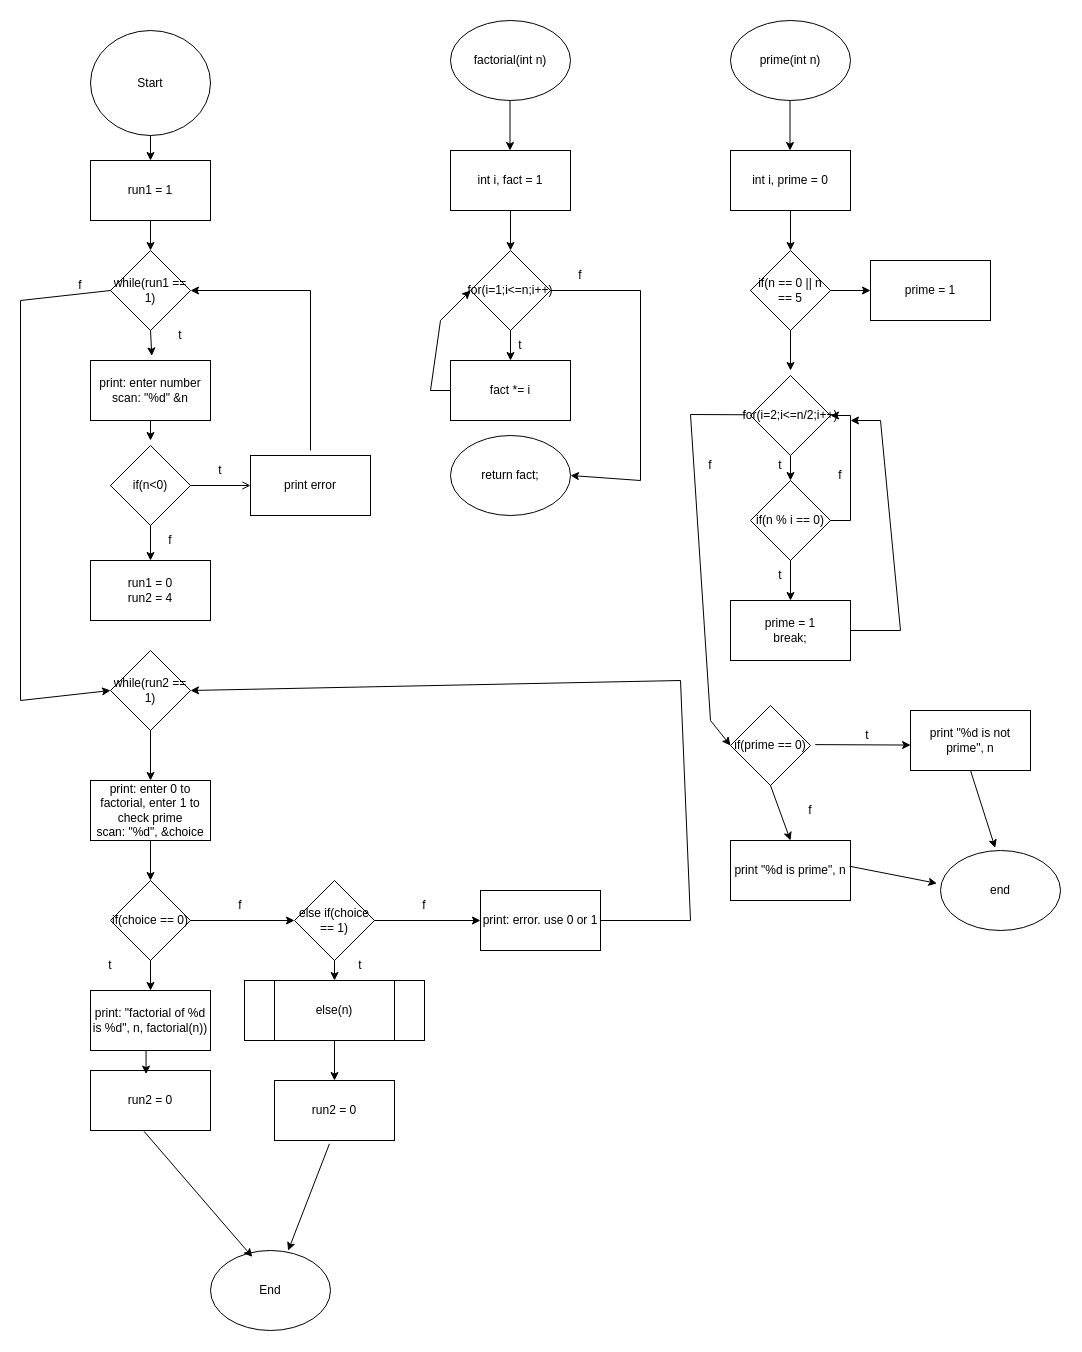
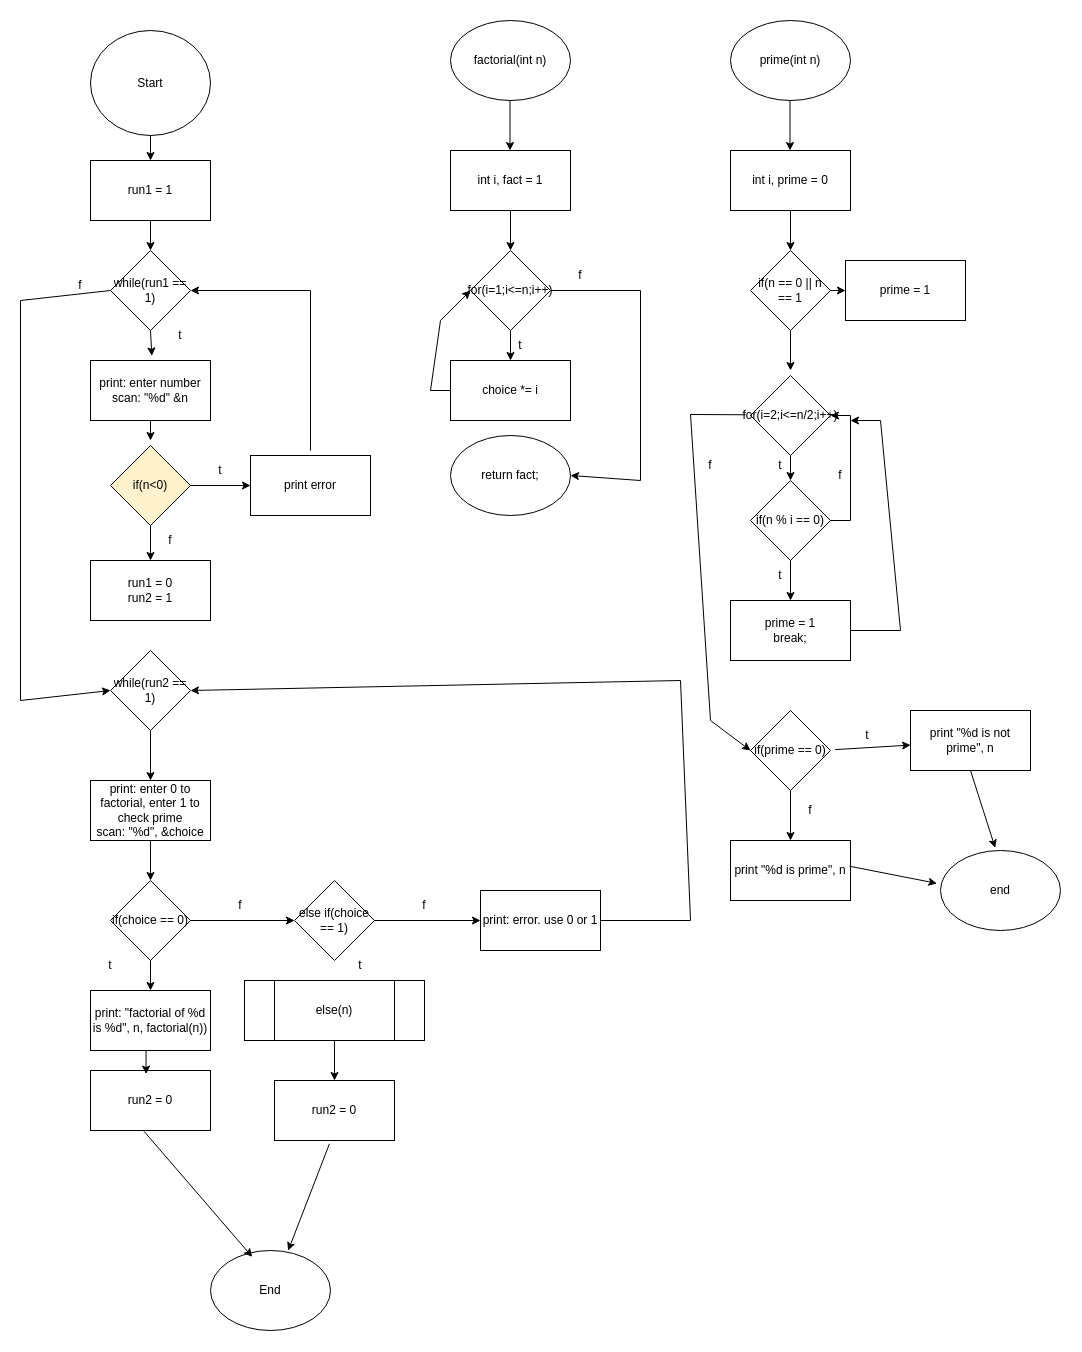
node "if(n == 0 || n == 5": label "if(n == 0 || n == 5" -> "if(n == 0 || n == 1"
node "prime = 1": moved (931, 291) -> (906, 291)
node "fact *= i": label "fact *= i" -> "choice *= i"
node "if(n<0)": fillcolor #ffffff -> #fff2cc
edge "if(n<0)" -> "print error": arrowhead open -> classic
node "run1 = 0 run2 = 4": label "run1 = 0 run2 = 4" -> "run1 = 0 run2 = 1"
node "if(prime == 0)": moved (771, 746) -> (791, 751)
edge "else if(choice == 1)" -> "else(n)": removed
